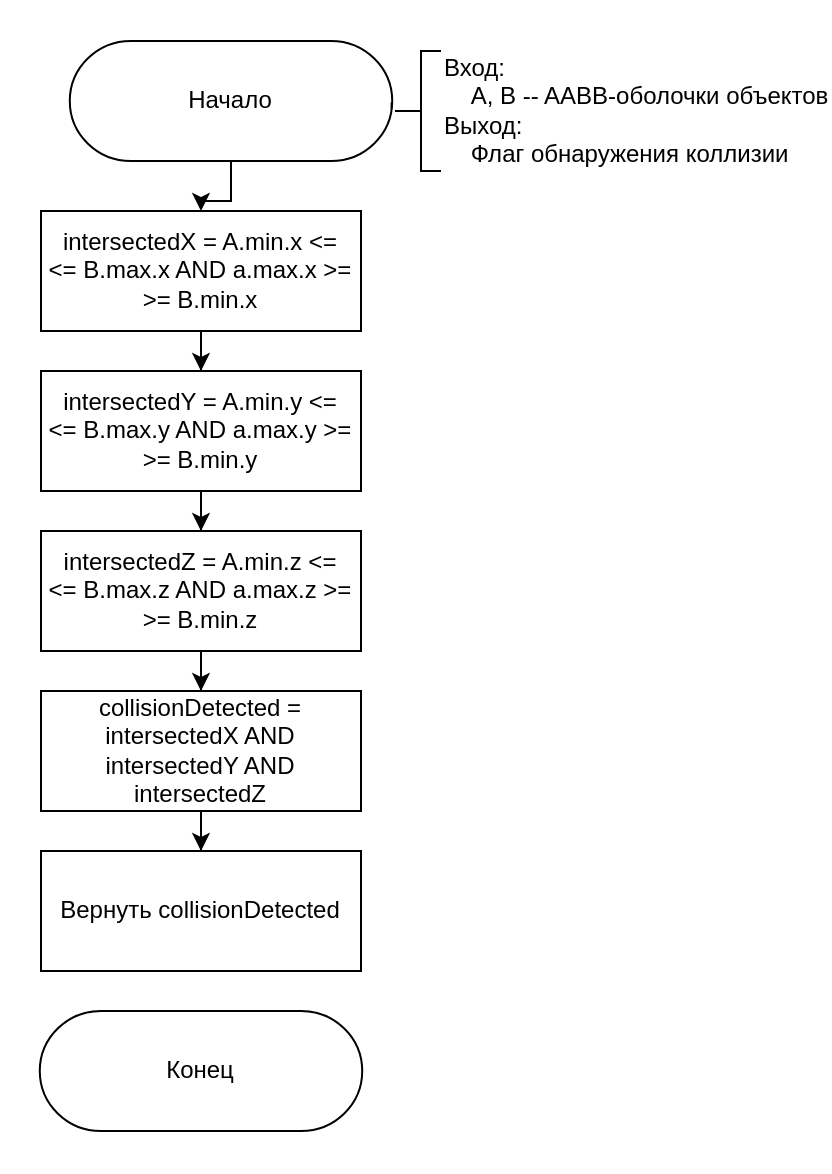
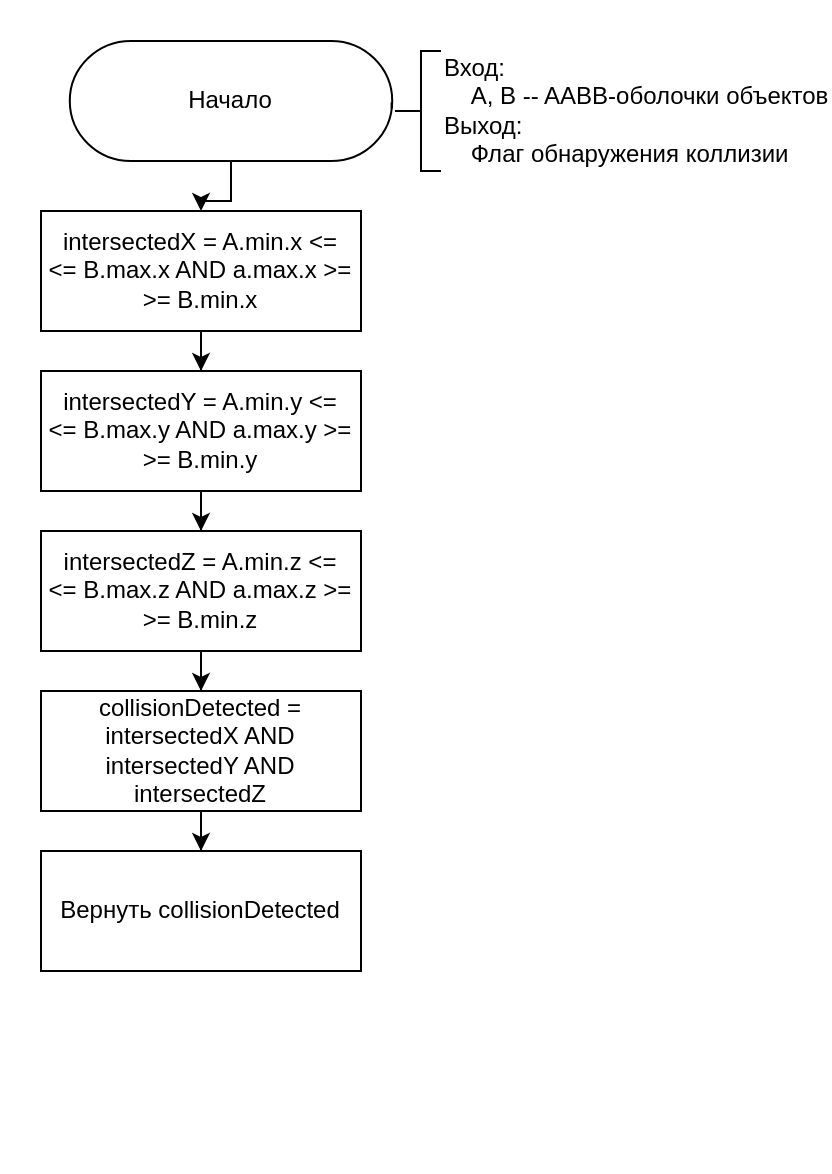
node "Конец": removed
